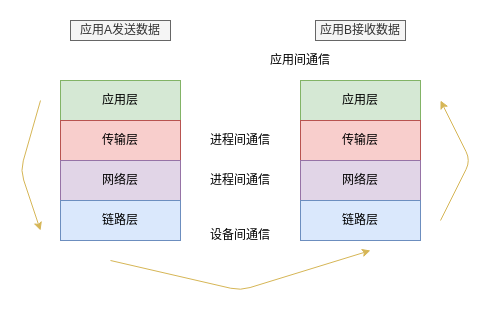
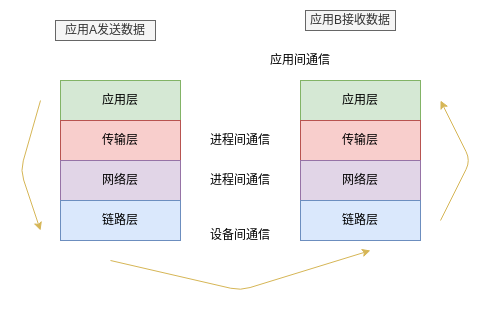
node "应用A发送数据": moved (121, 31) -> (106, 31)
node "应用B接收数据": moved (361, 31) -> (351, 21)
